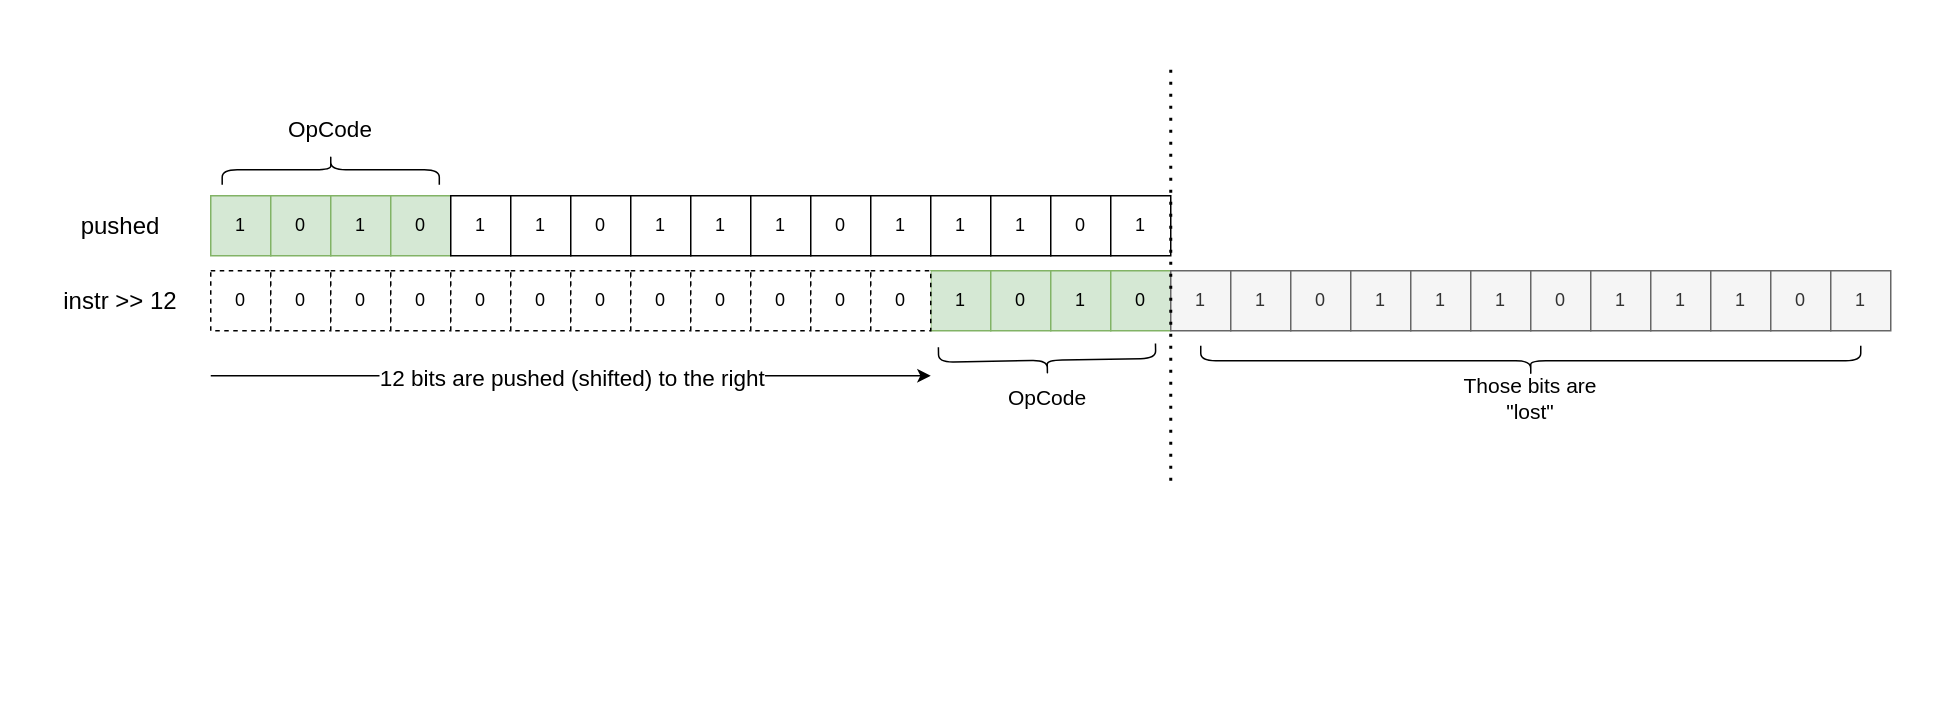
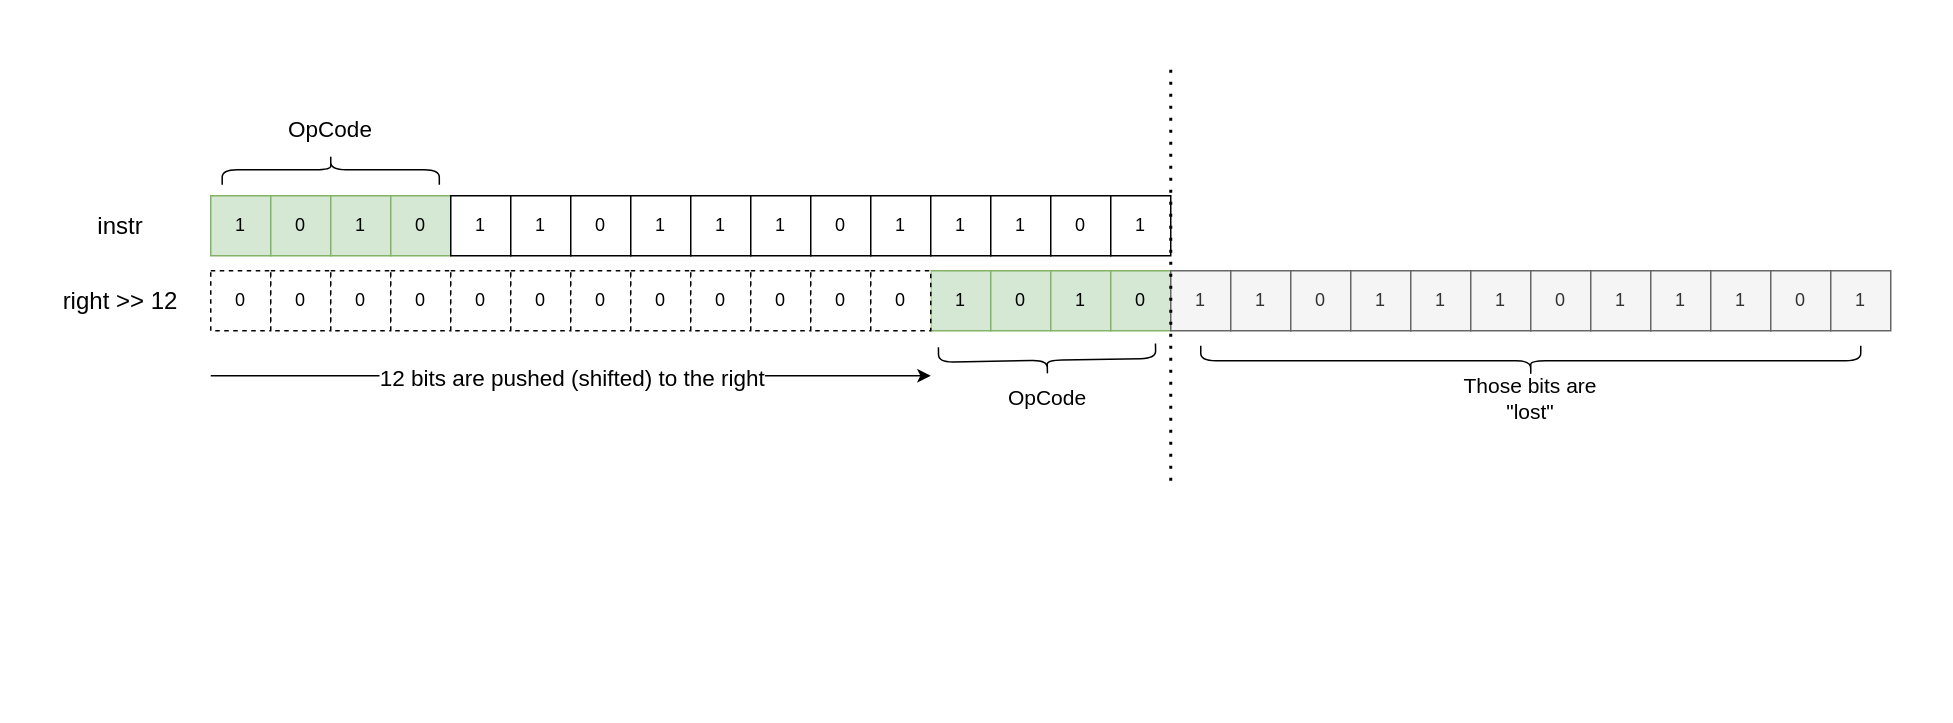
node "pushed": label "pushed" -> "instr"
node "instr >> 12": label "instr >> 12" -> "right >> 12"
